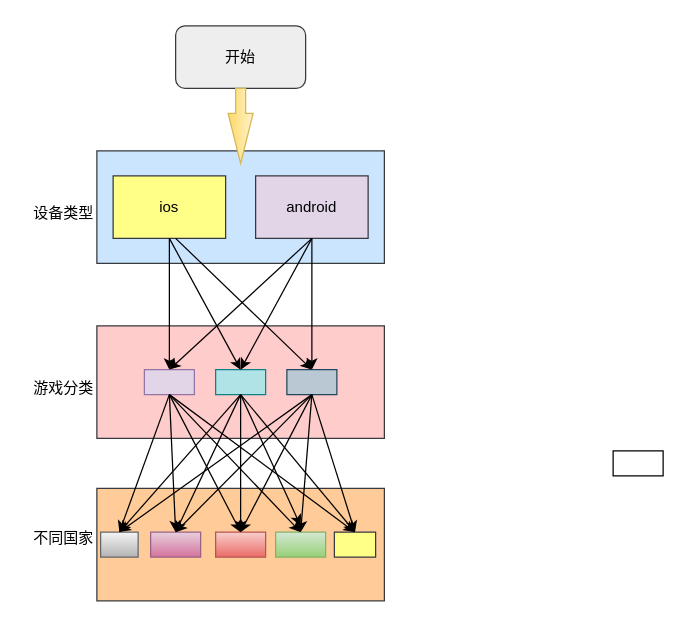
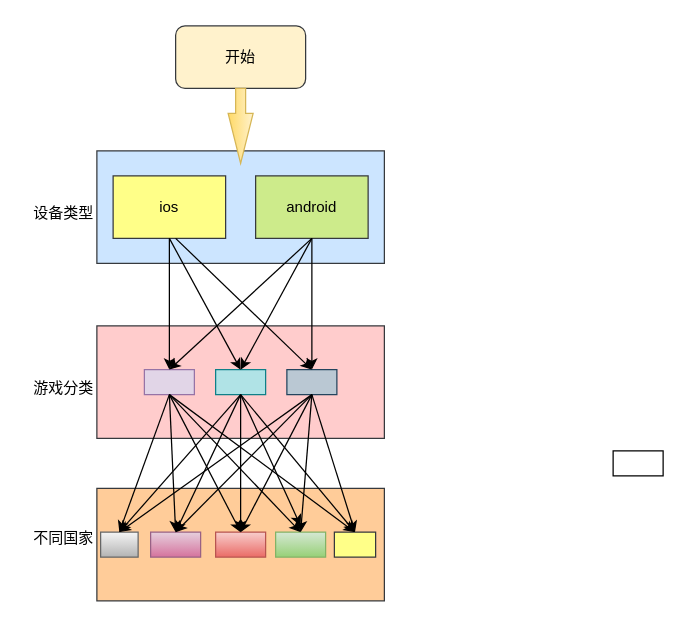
node "开始": fillcolor #eeeeee -> #fff2cc
node "android": fillcolor #e1d5e7 -> #cdeb8b
